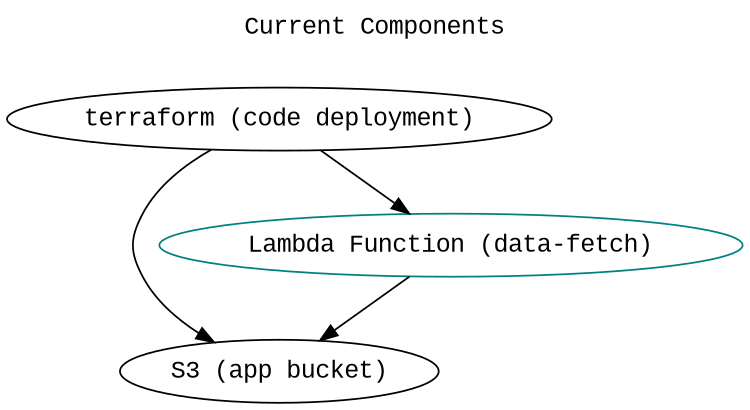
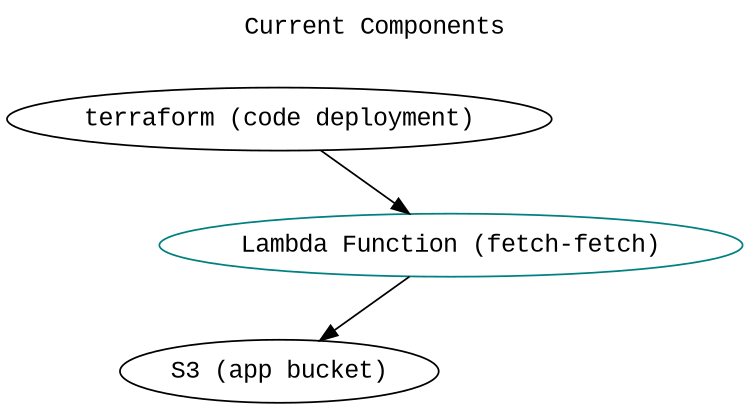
edge "terraform (code deployment)" -> "S3 (app bucket)": removed
node "Lambda Function (data-fetch)": label "Lambda Function (data-fetch)" -> "Lambda Function (fetch-fetch)"
